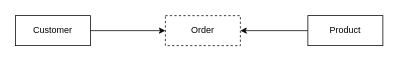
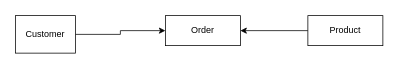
node "Customer": size 75x30 -> 60x38
node "Order": style dashed -> solid
